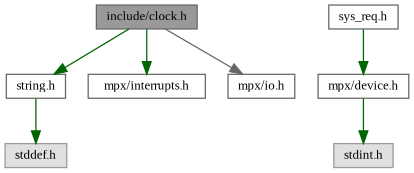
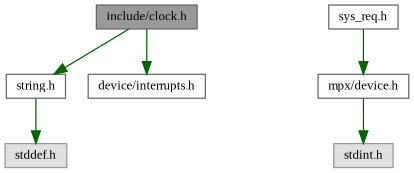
node "mpx/interrupts.h": label "mpx/interrupts.h" -> "device/interrupts.h"
node "mpx/io.h": removed
